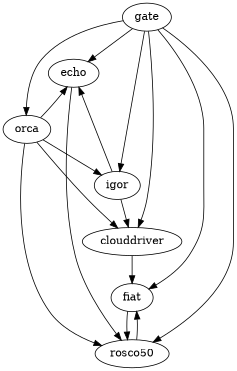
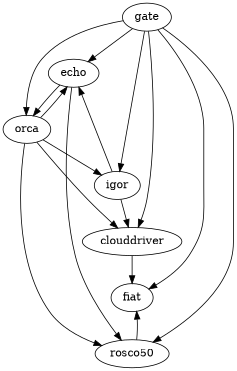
edge "echo" -> "orca": added
edge "fiat" -> "rosco50": removed
